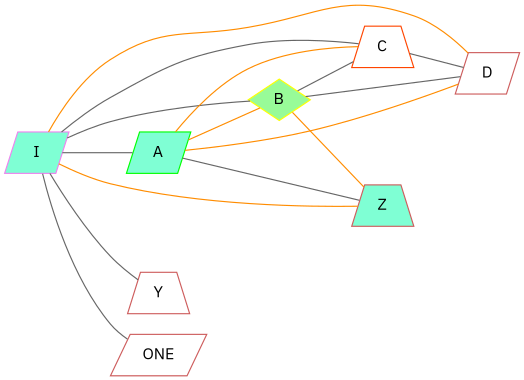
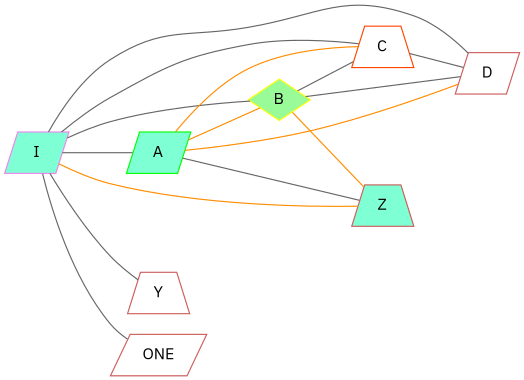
edge "D" -- "I": color darkorange -> gray40
